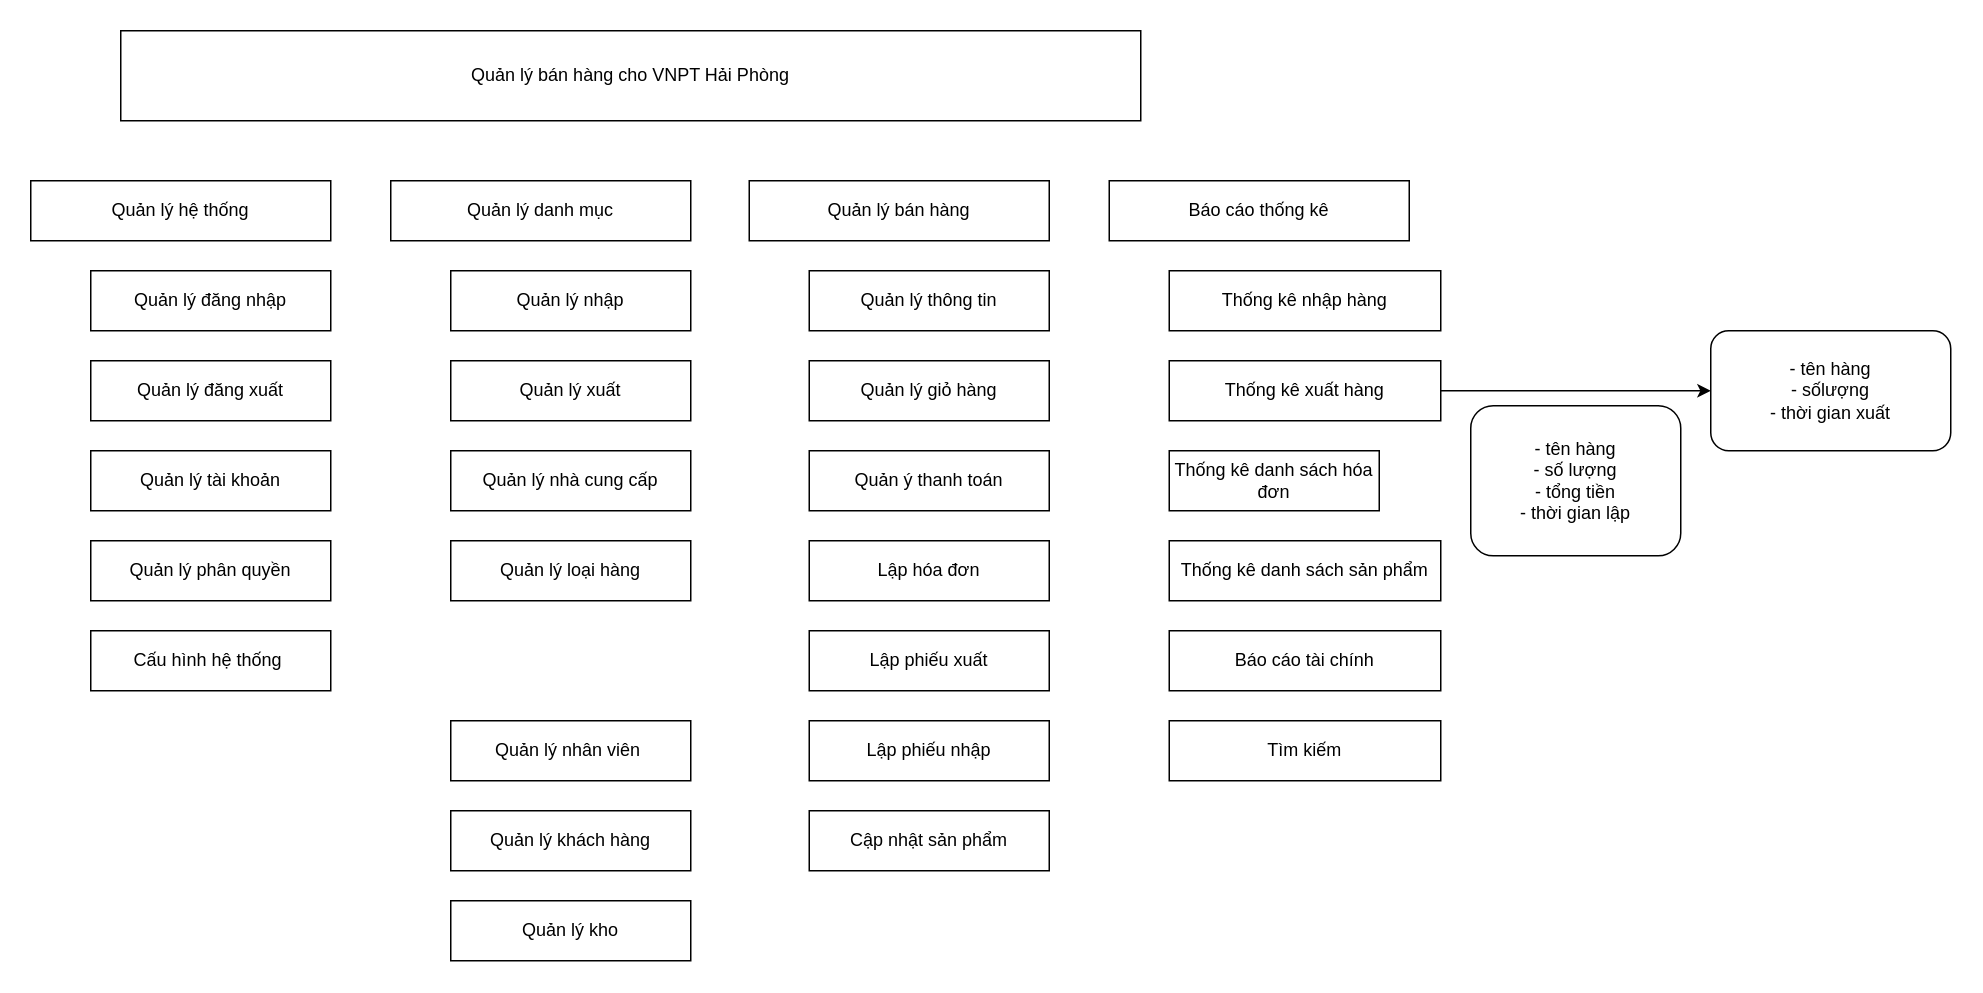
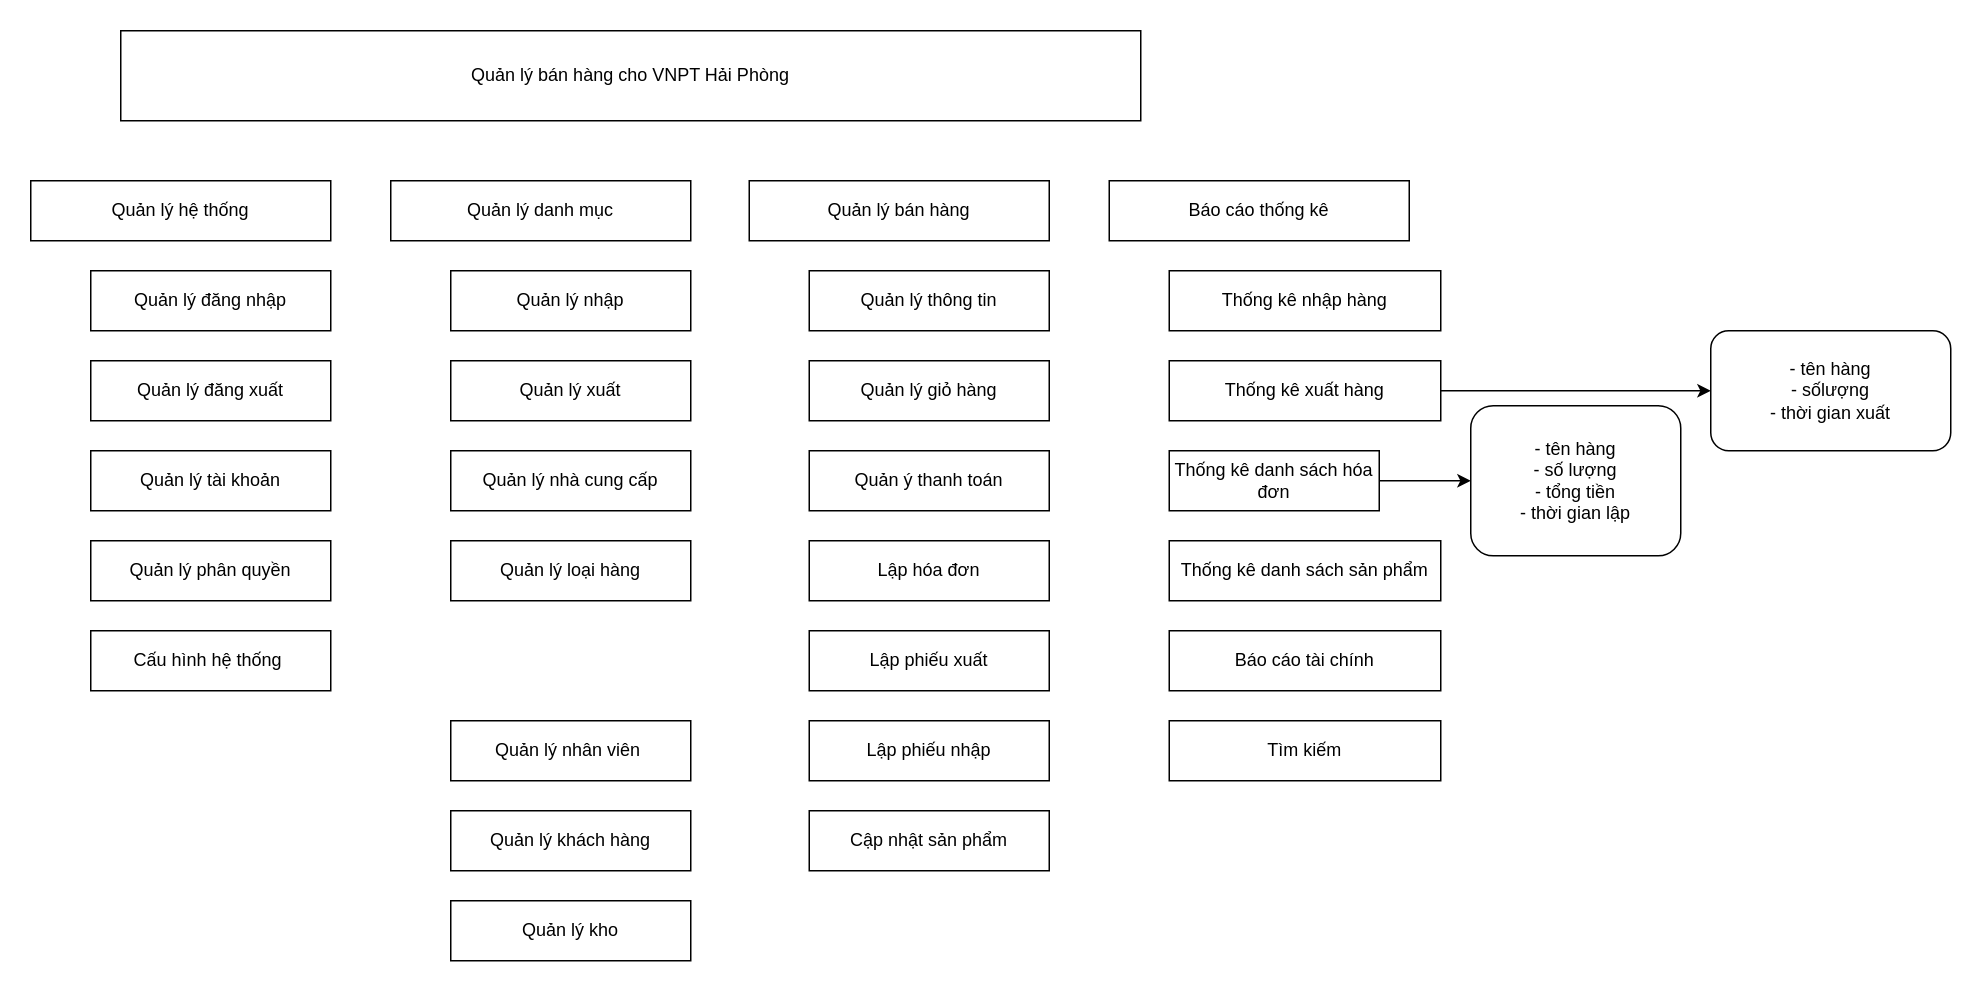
edge "Thống kê danh sách hóa đơn" -> "- tên hàng - số lượng - tổng tiền - thời gian lập": added
